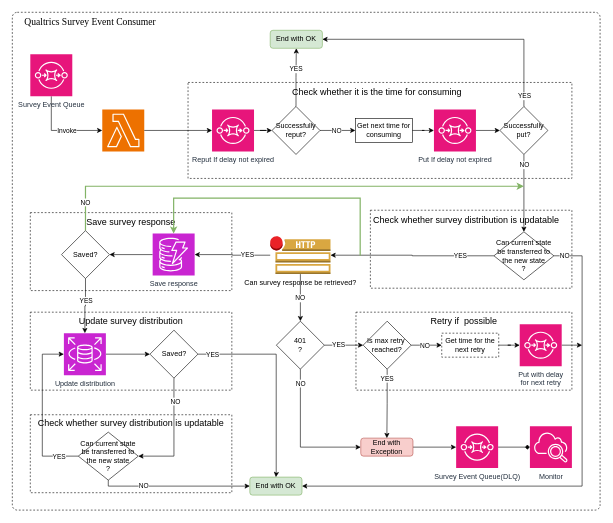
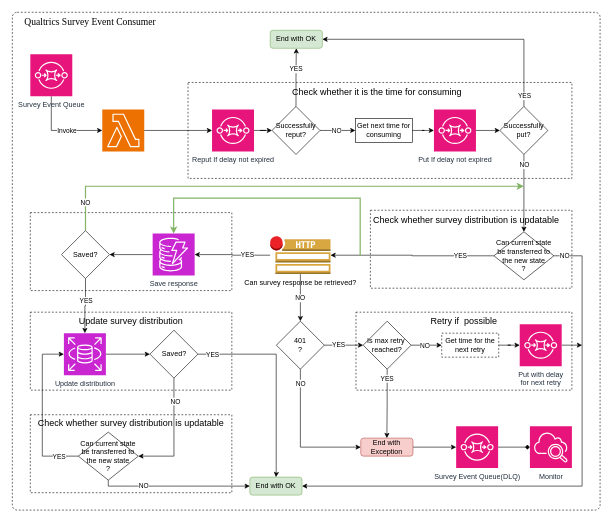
node "Save survey response": removed
